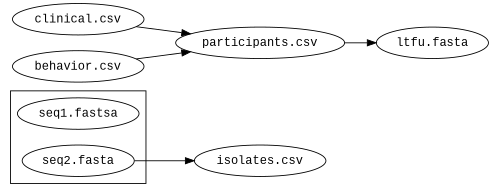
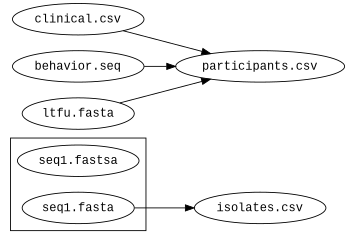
edge "participants.csv" -> "ltfu.fasta": reversed
node "behavior.csv": label "behavior.csv" -> "behavior.seq"
node "seq2.fasta": label "seq2.fasta" -> "seq1.fasta"
